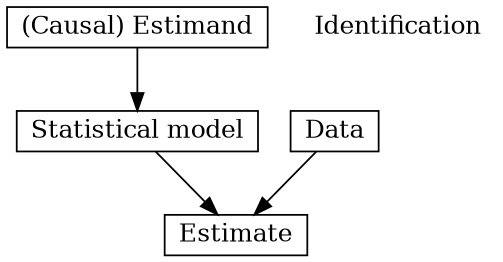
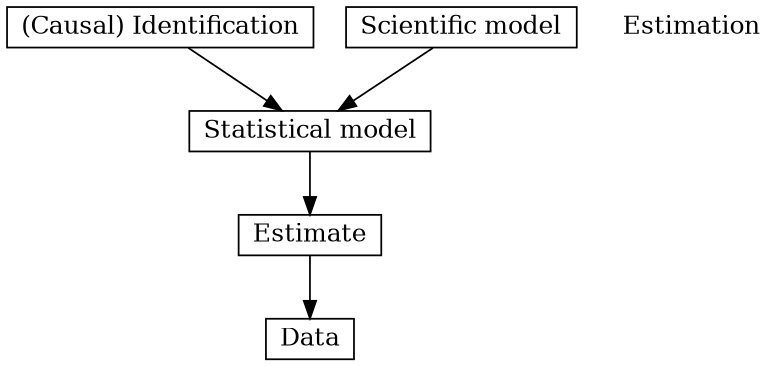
node "(Causal) Estimand": label "(Causal) Estimand" -> "(Causal) Identification"
node "Identification": removed
node "Scientific model": added
node "Estimation": added
edge "Data" -> "Estimate": reversed
